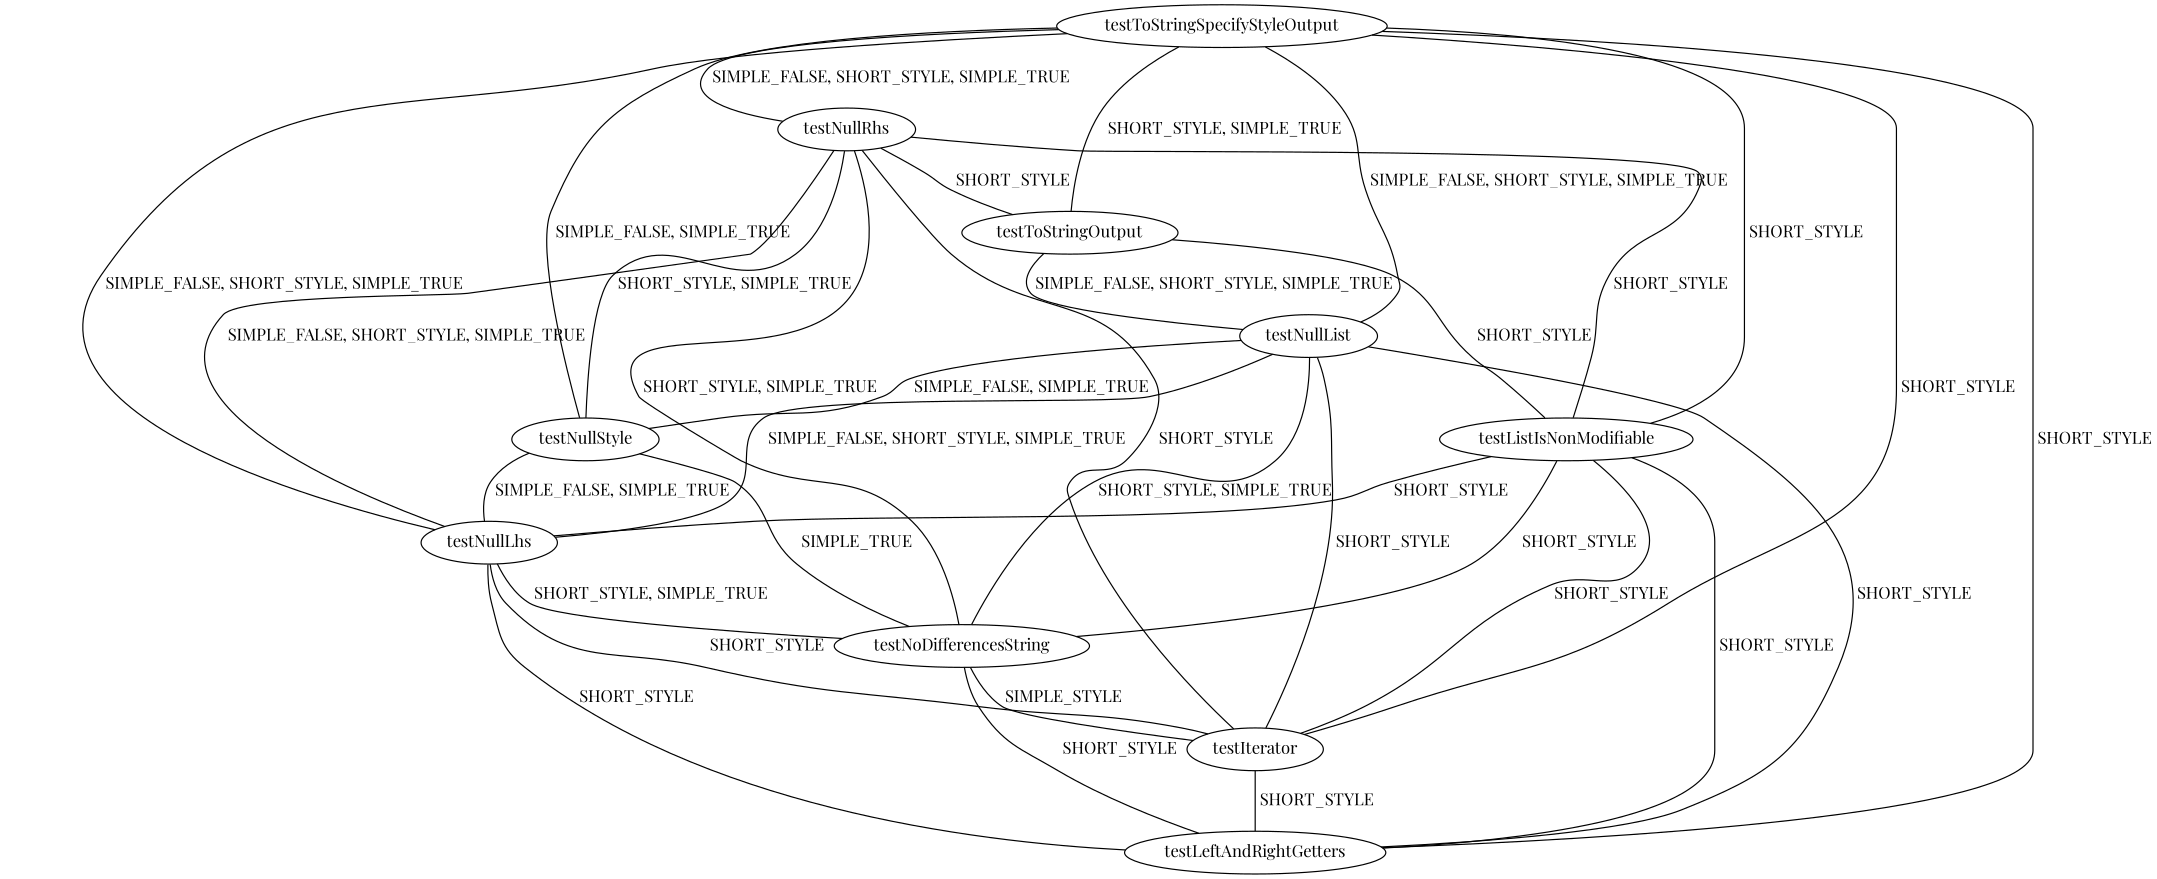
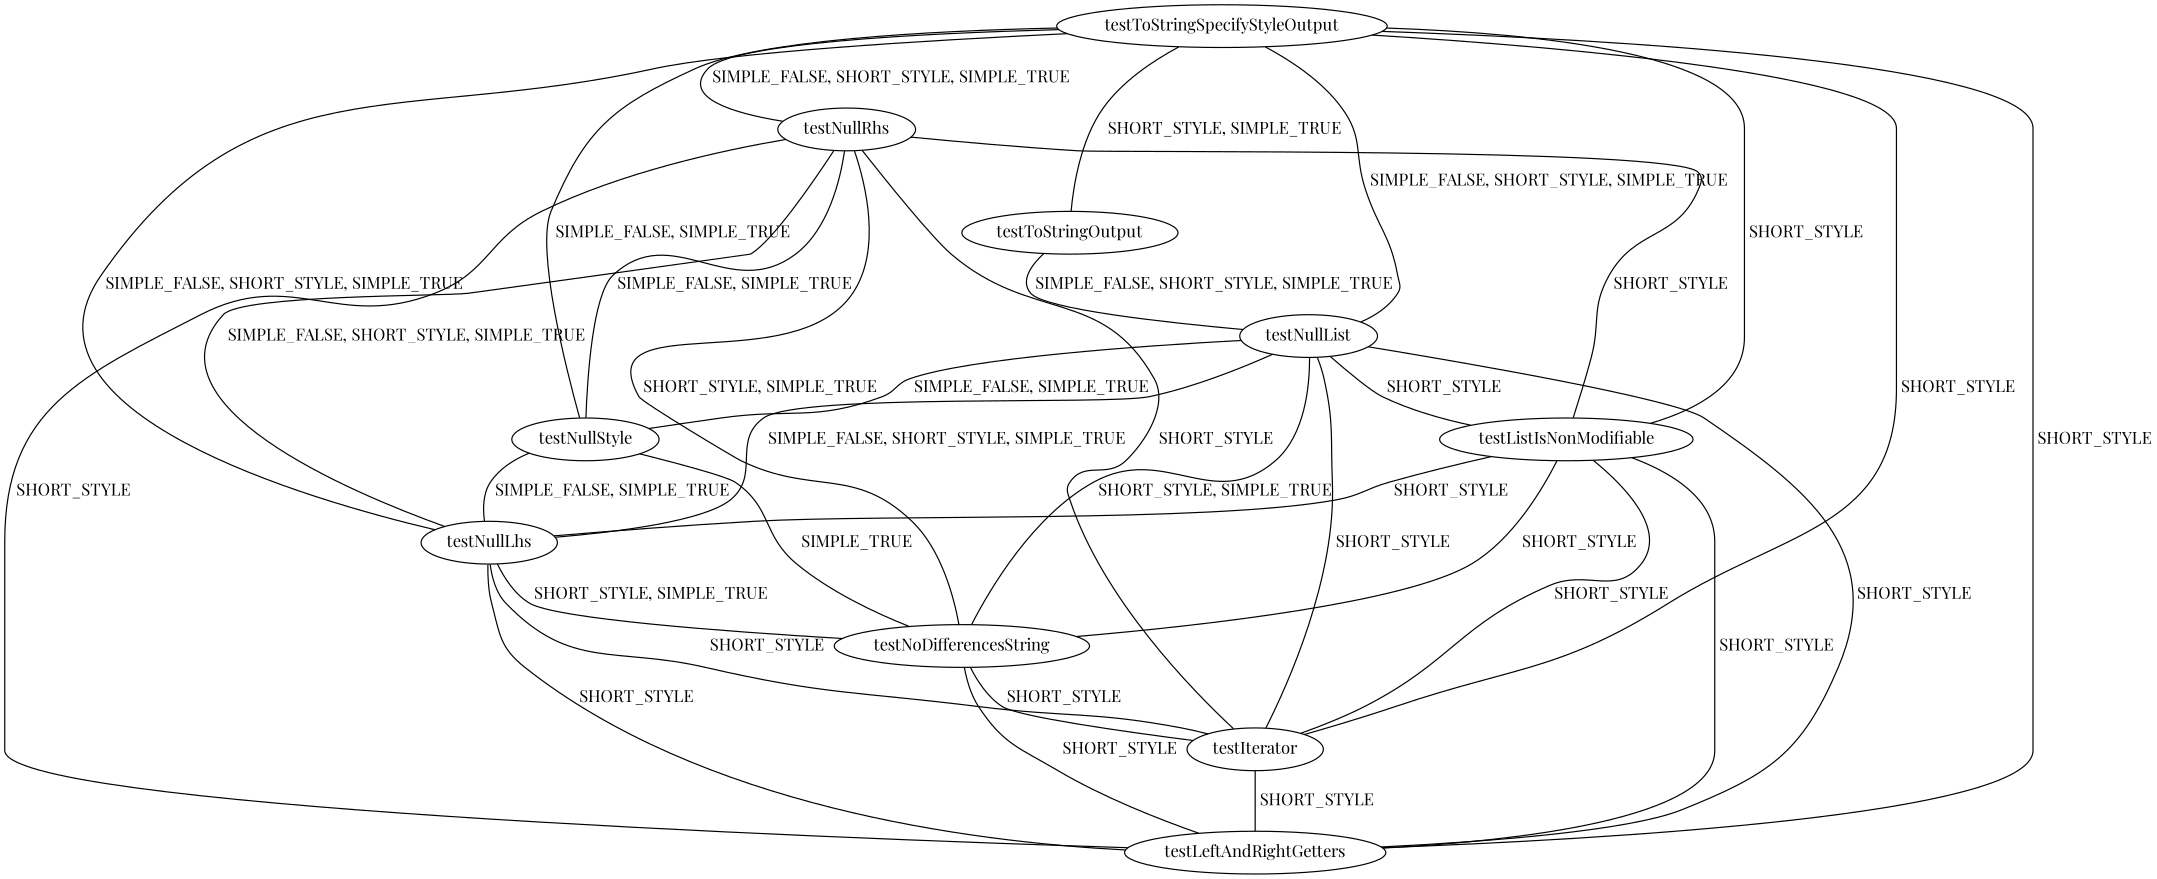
edge "testNullRhs" -- "testToStringOutput": now "testNullRhs" -- "testLeftAndRightGetters"
edge "testToStringOutput" -- "testListIsNonModifiable": now "testNullList" -- "testListIsNonModifiable"
edge "testNullRhs" -- "testNullStyle": label " SHORT_STYLE, SIMPLE_TRUE" -> " SIMPLE_FALSE, SIMPLE_TRUE"
edge "testNoDifferencesString" -- "testIterator": label " SIMPLE_STYLE" -> " SHORT_STYLE"
